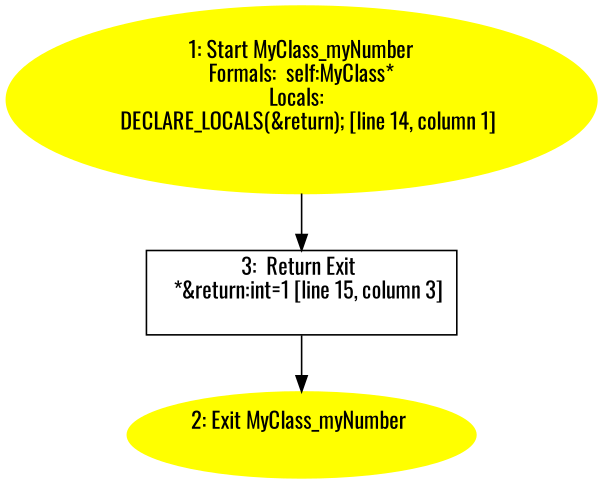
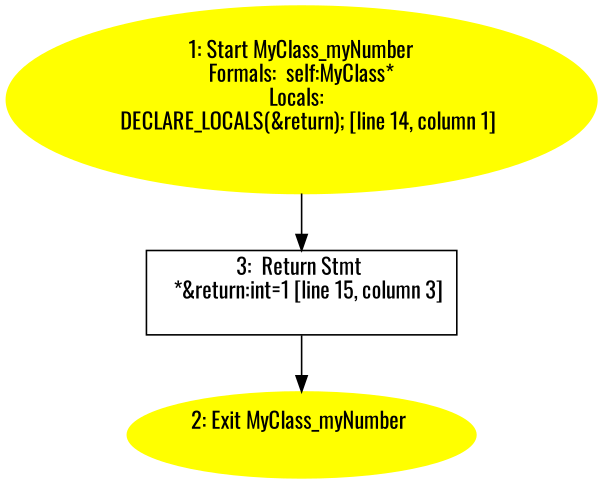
node "3:  Return Exit *&return:int=1 [line 15, column 3]": label "3:  Return Exit *&return:int=1 [line 15, column 3]" -> "3:  Return Stmt *&return:int=1 [line 15, column 3]"
